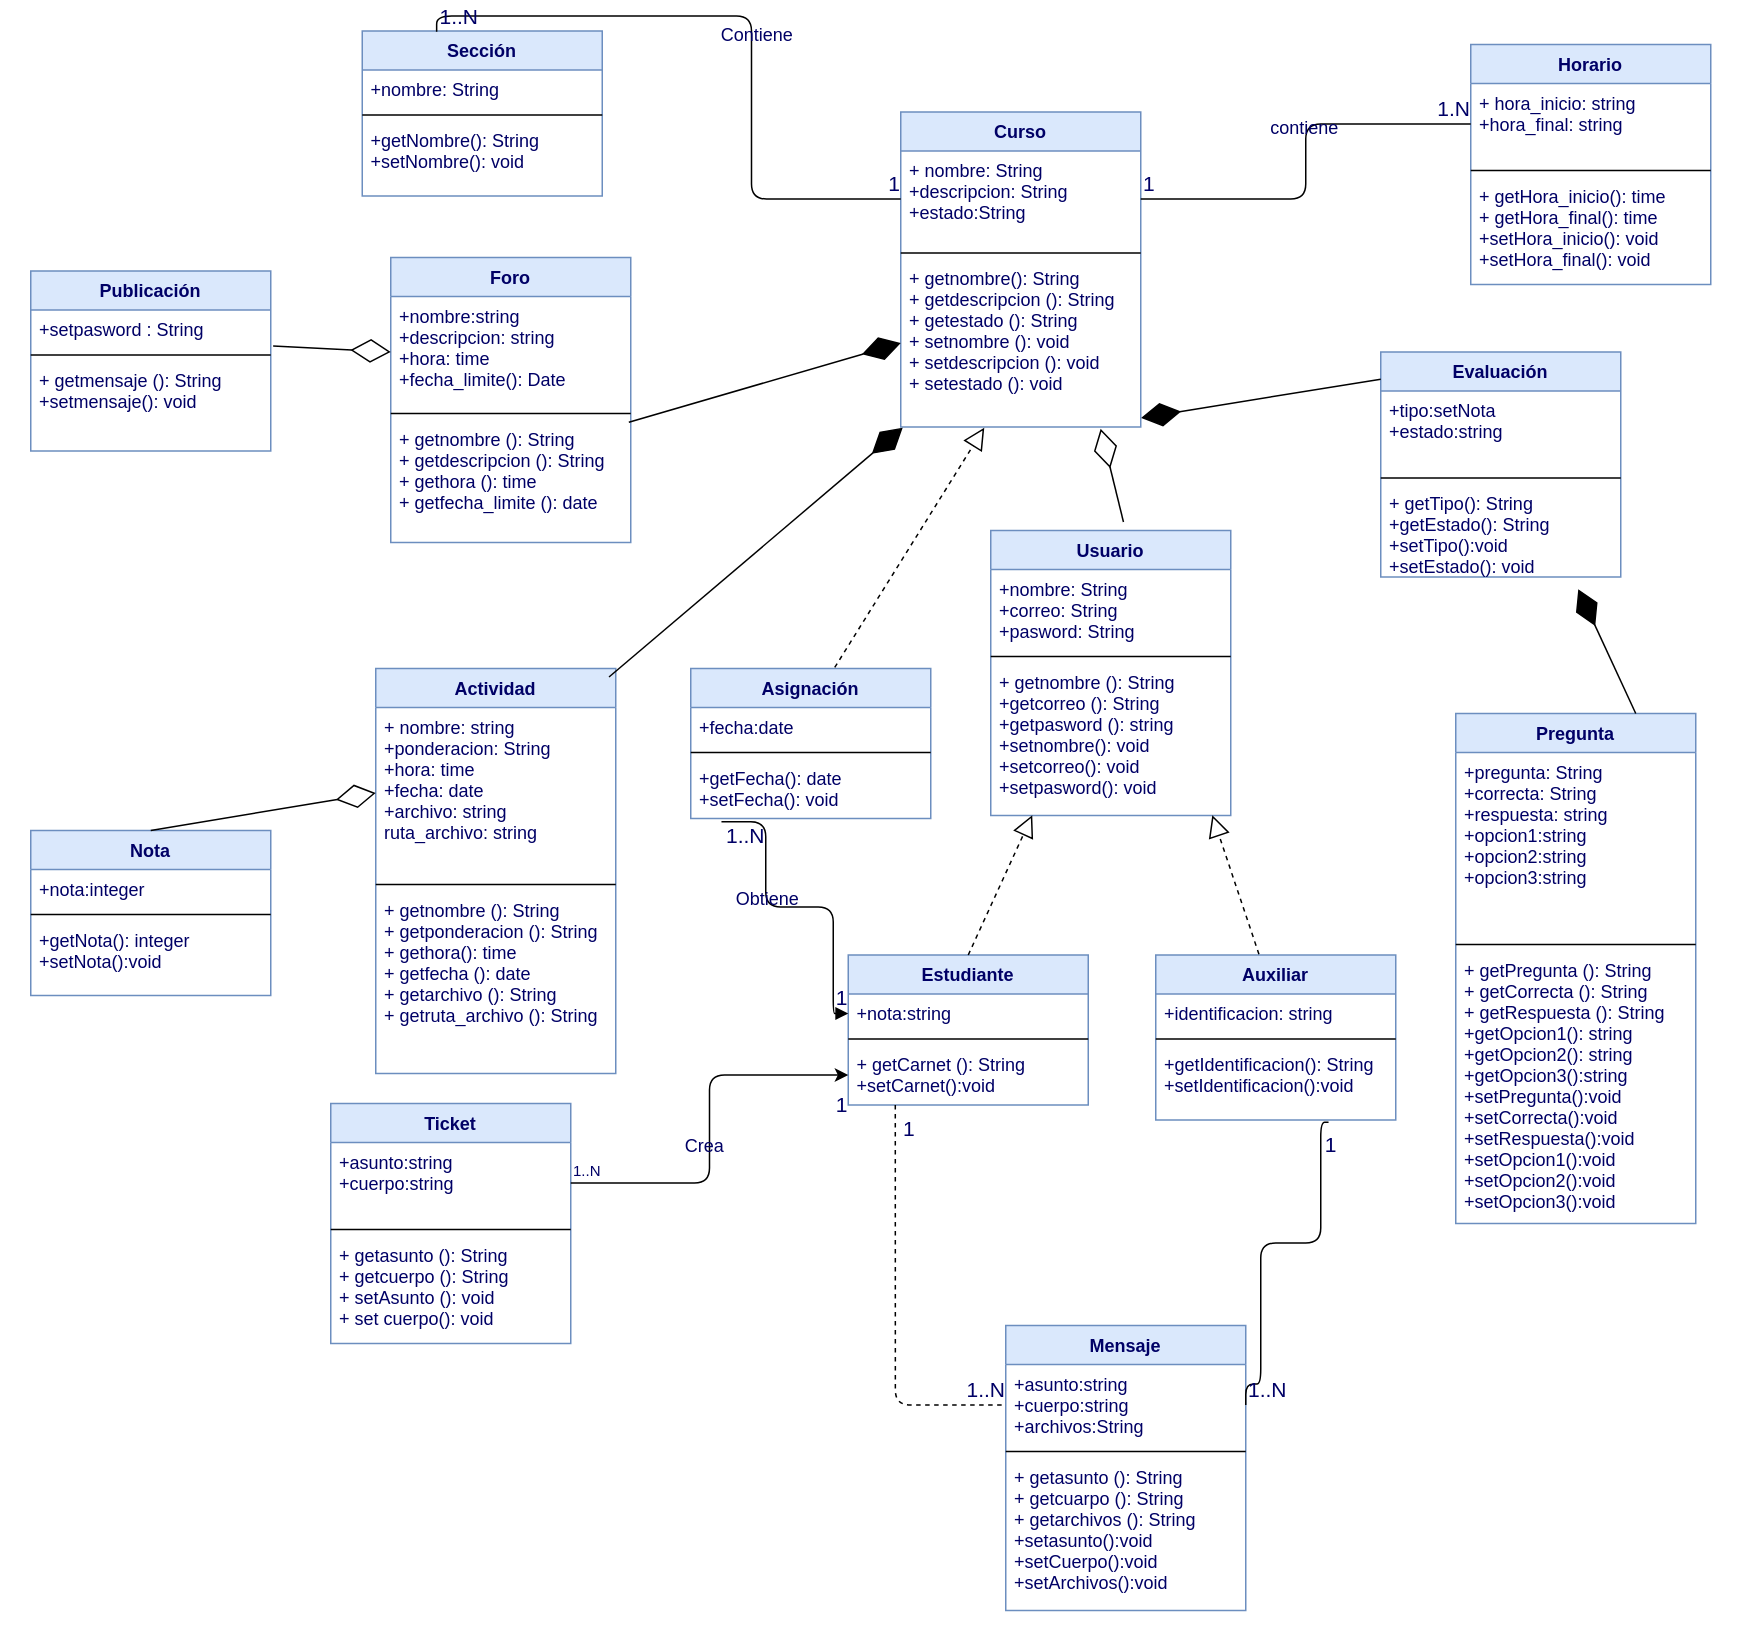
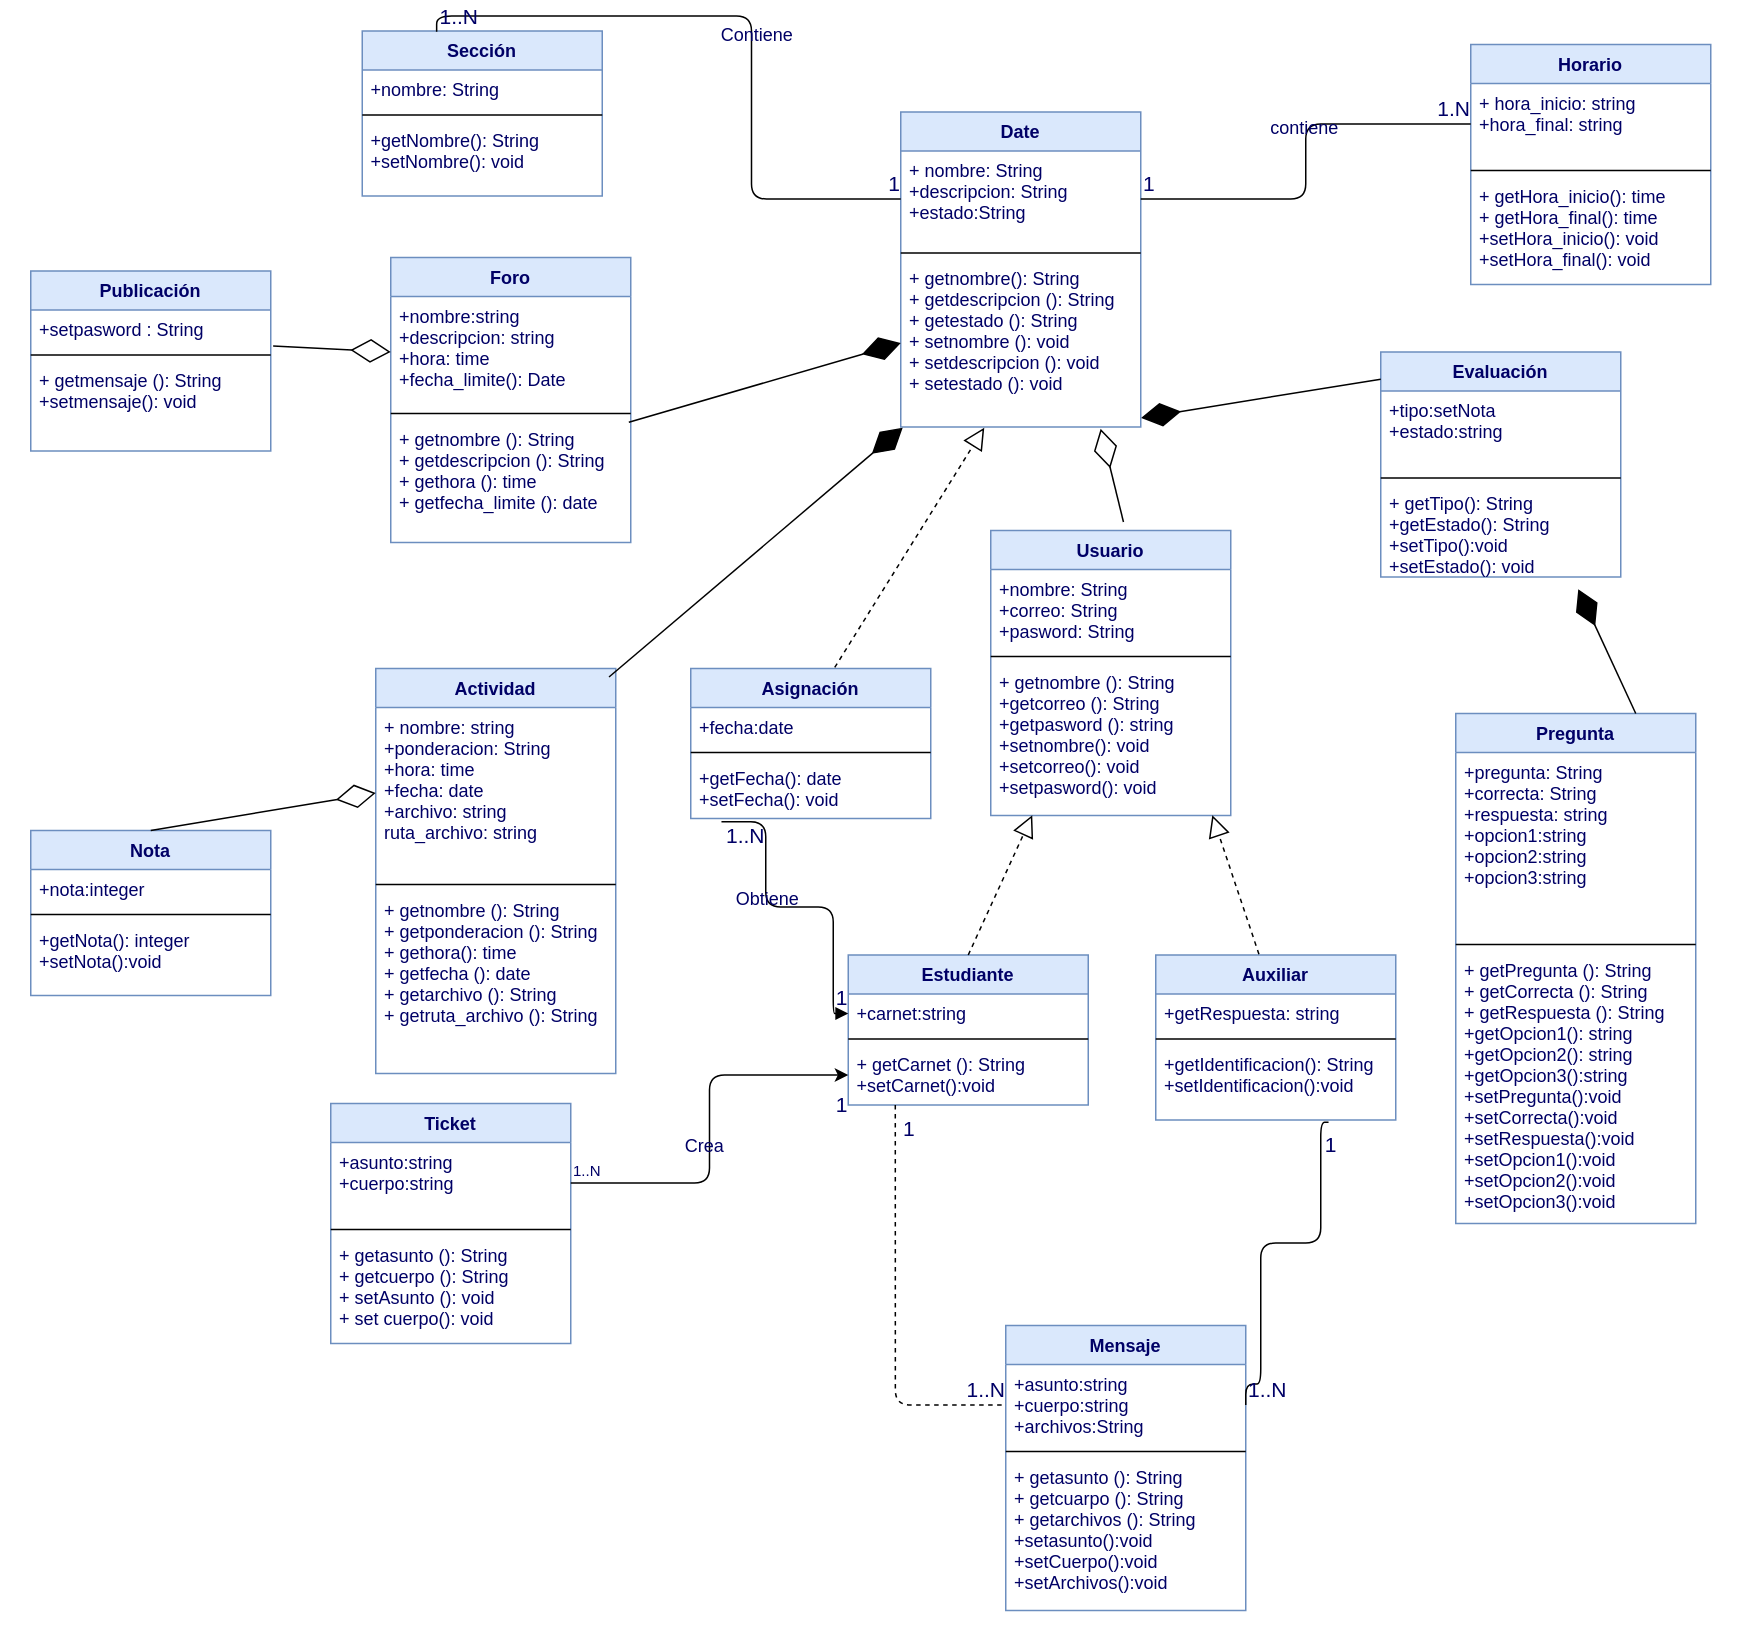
node "Curso": label "Curso" -> "Date"
node "+nota:string": label "+nota:string" -> "+carnet:string"
node "+identificacion: string": label "+identificacion: string" -> "+getRespuesta: string"
